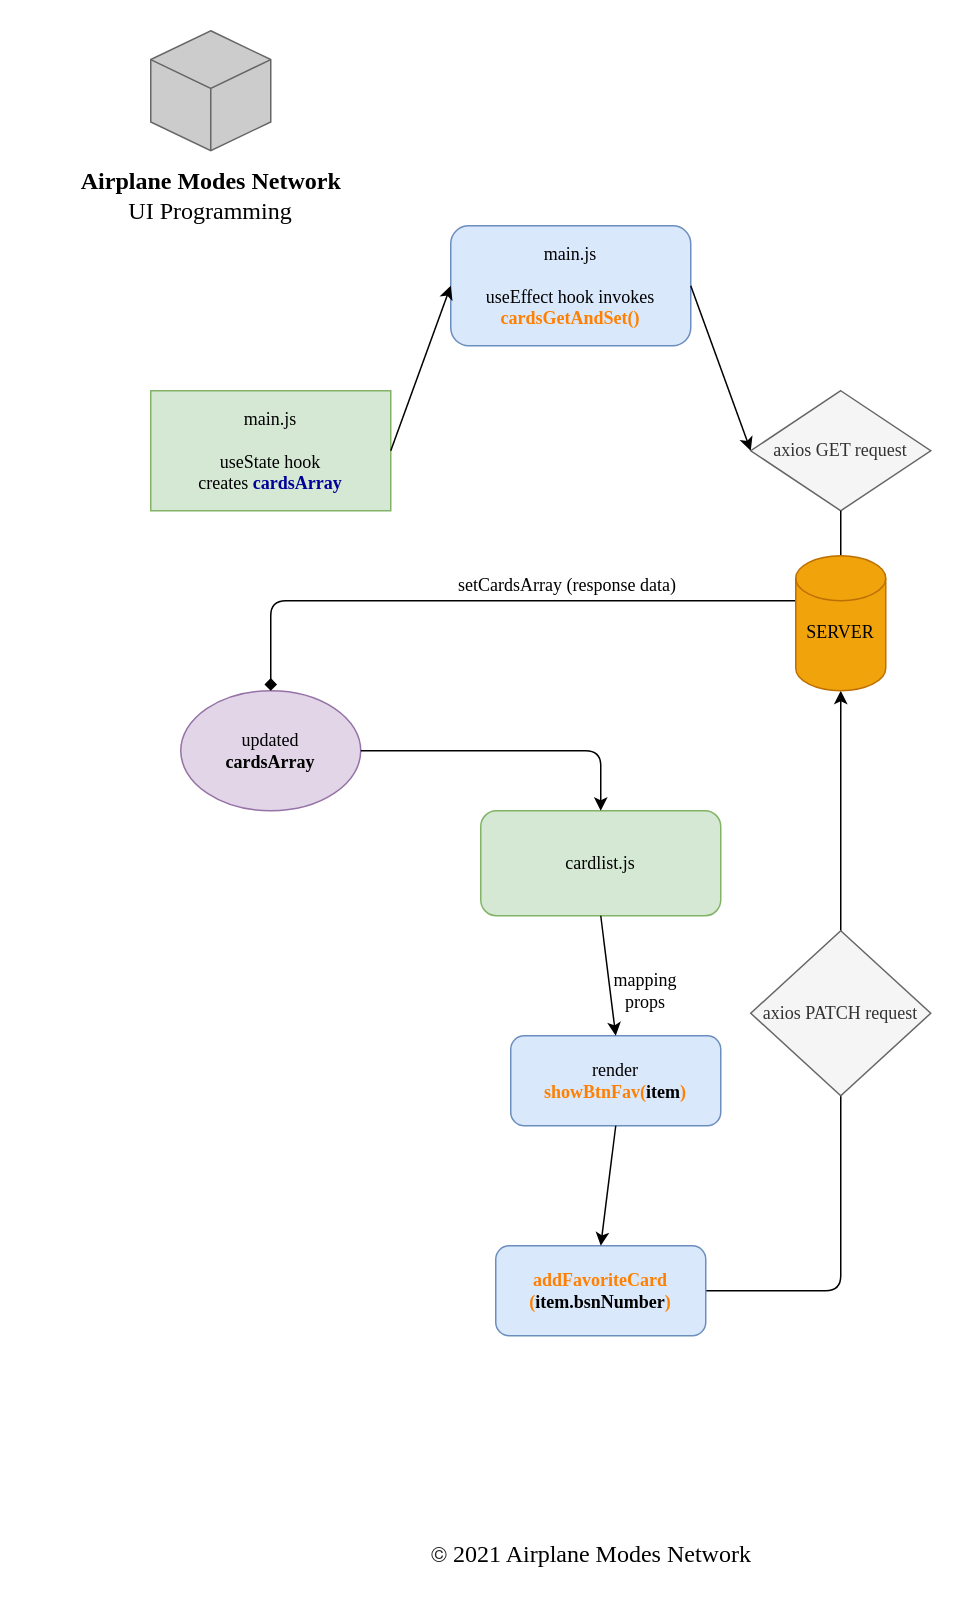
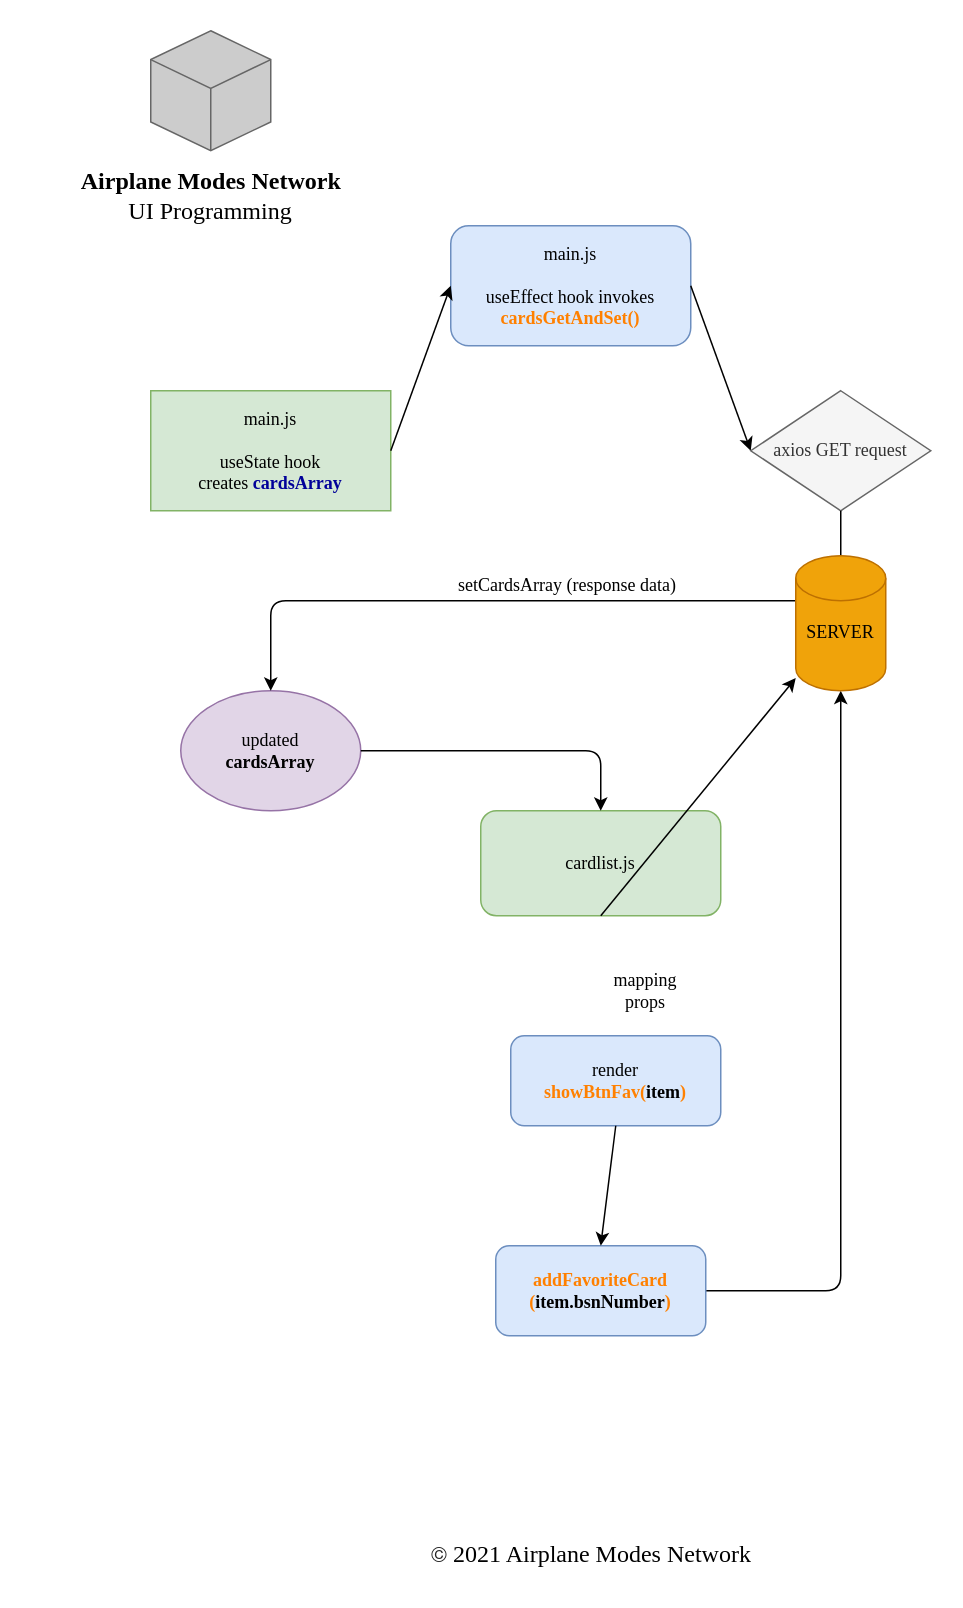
edge "axios GET request" -> "updated cardsArray": arrowhead diamond -> classic
edge "cardlist.js" -> "render showBtnFav(item)": now "cardlist.js" -> "SERVER"
node "axios PATCH request": removed
